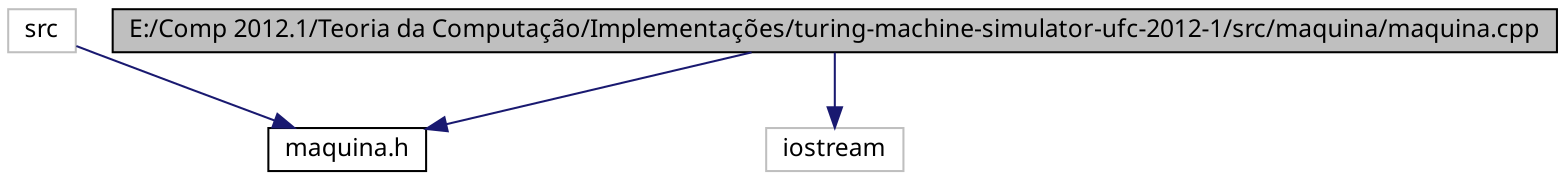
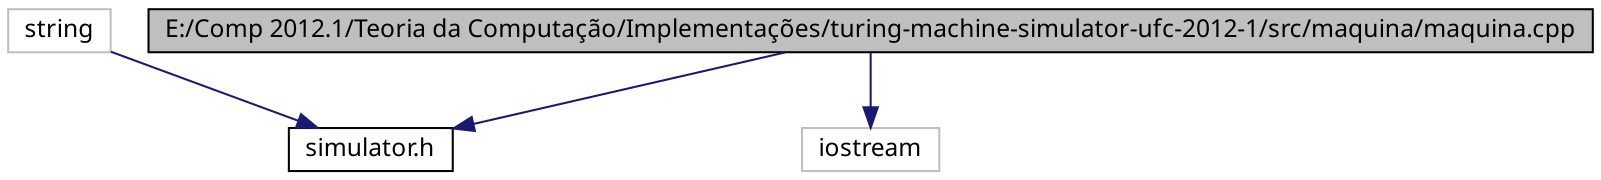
node "src": label "src" -> "string"
node "maquina.h": label "maquina.h" -> "simulator.h"
